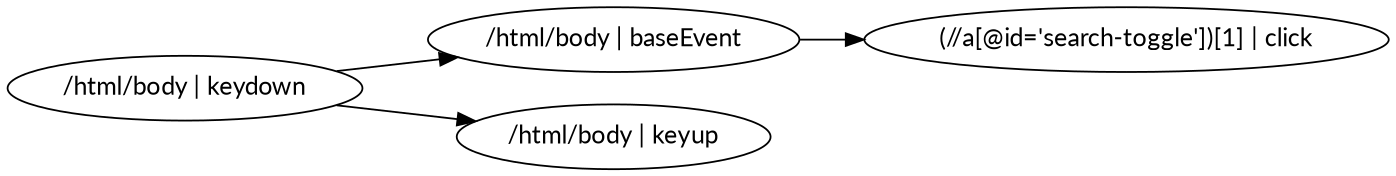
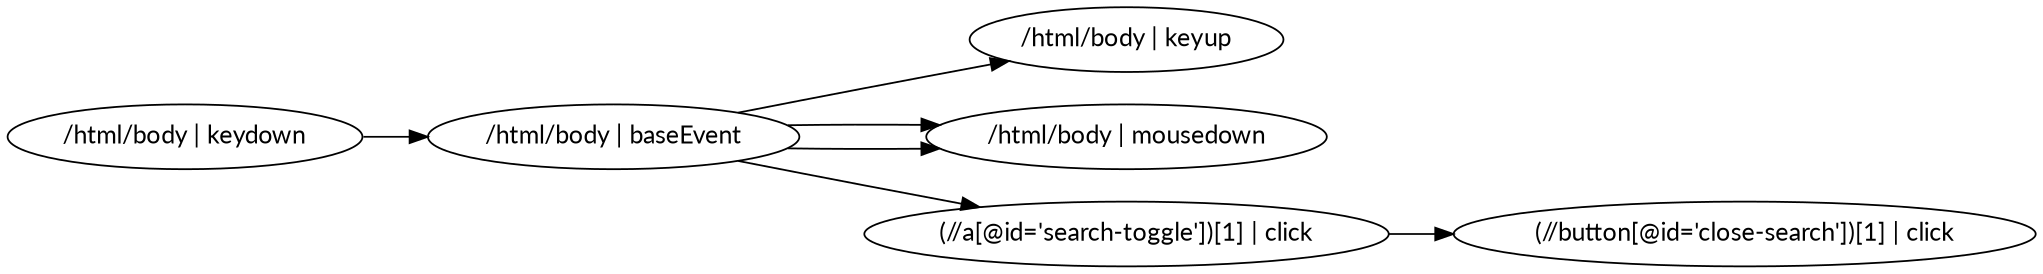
edge "/html/body | keydown" -> "/html/body | keyup": now "/html/body | baseEvent" -> "/html/body | keyup"
node "/html/body | mousedown": added
node "(//button[@id='close-search'])[1] | click": added
